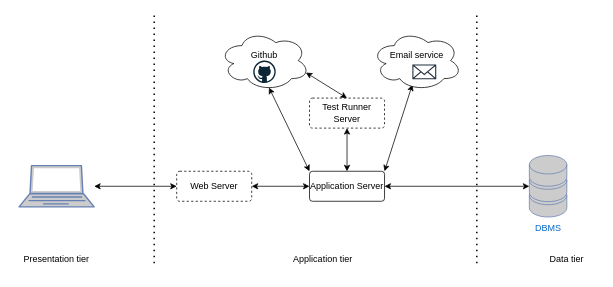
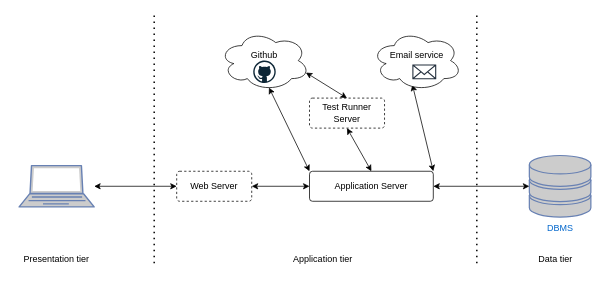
node "Application Server": size 75x30 -> 124x30
node "DBMS": size 38x62 -> 62x62
node "Data tier": moved (567, 259) -> (555, 259)
